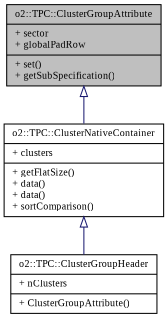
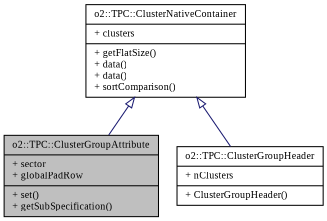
edge "o2::TPC::ClusterNativeContainer" -> "o2::TPC::ClusterGroupAttribute": reversed
node "o2::TPC::ClusterGroupHeader": text "+ ClusterGroupAttribute()" -> "+ ClusterGroupHeader()"
